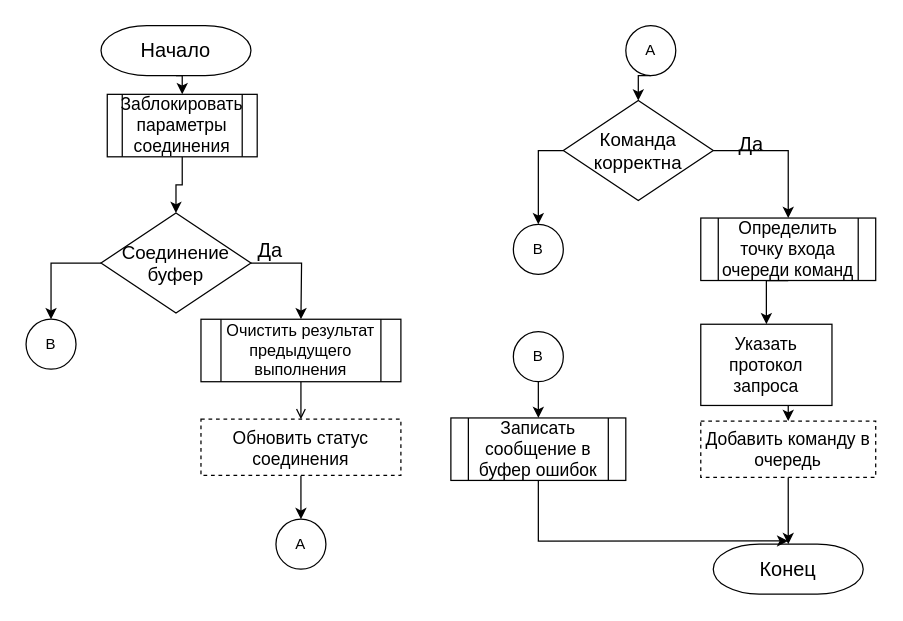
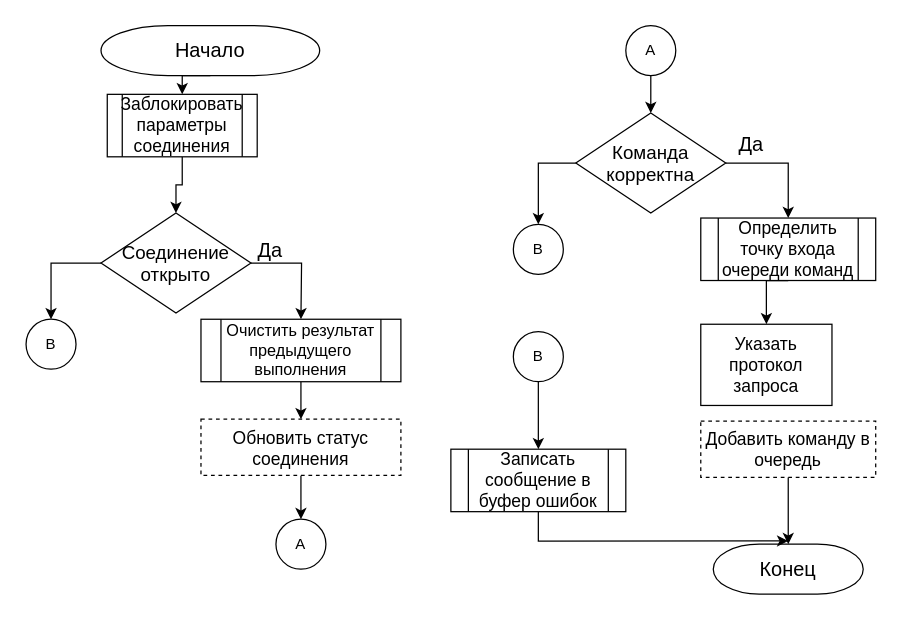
node "Начало": size 150x50 -> 219x50
node "Команда корректна": moved (638, 151) -> (651, 163)
node "Соединение буфер": label "Соединение буфер" -> "Соединение открыто"
edge "Указать протокол запроса" -> "Добавить команду в очередь": removed
edge "Очистить результат предыдущего выполнения" -> "Обновить статус соединения": arrowhead open -> classic
node "Записать сообщение в буфер ошибок": moved (538, 449) -> (538, 481)
